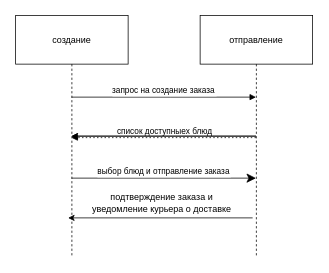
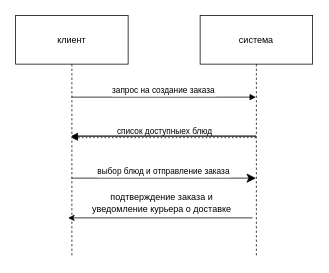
node "создание": label "создание" -> "клиент"
node "отправление": label "отправление" -> "система"
